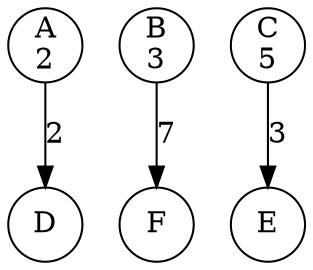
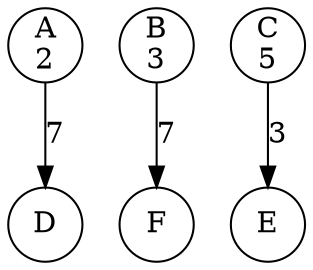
edge "A 2" -> "D": label "2" -> "7"
